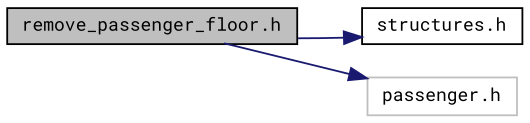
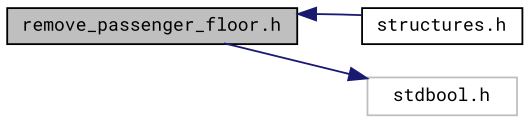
edge "remove_passenger_floor.h" -> "structures.h": reversed
node "passenger.h": label "passenger.h" -> "stdbool.h"
